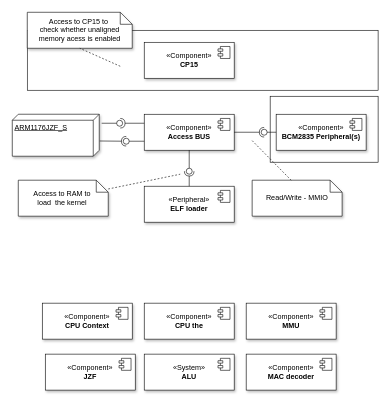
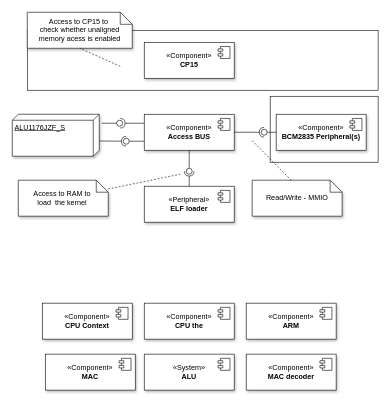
node "ARM1176JZF_S": label "ARM1176JZF_S" -> "ALU1176JZF_S"
node "«Component» MMU": label "«Component» MMU" -> "«Component» ARM"
node "«Component» JZF": label "«Component» JZF" -> "«Component» MAC"
